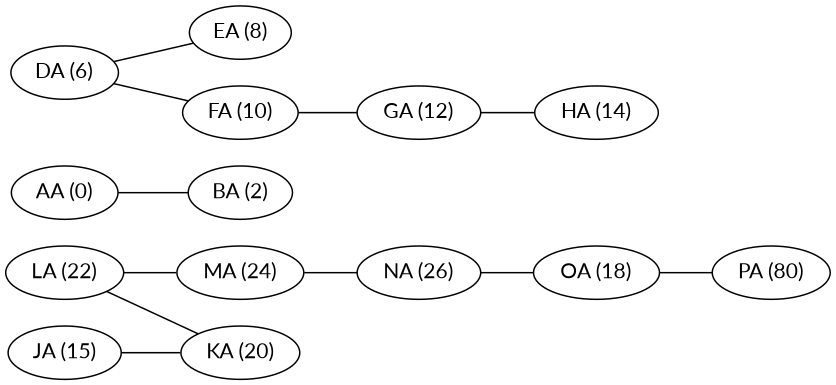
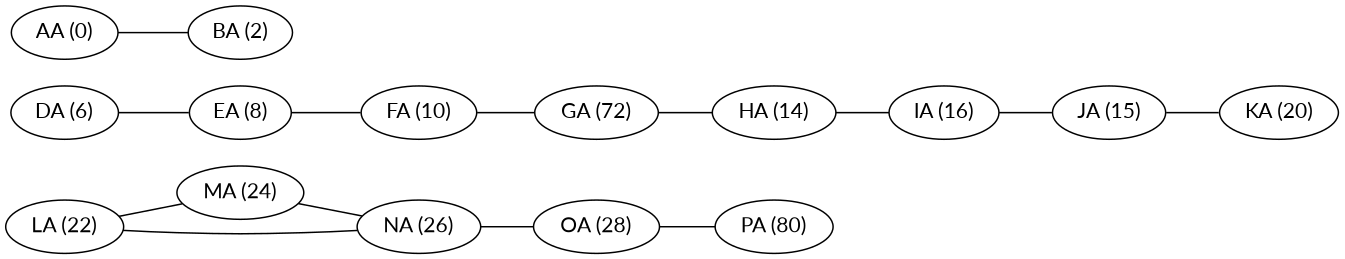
edge "DA (6)" -- "FA (10)": now "EA (8)" -- "FA (10)"
node "GA (12)": label "GA (12)" -> "GA (72)"
node "IA (16)": added
node "OA (18)": label "OA (18)" -> "OA (28)"
edge "LA (22)" -- "KA (20)": now "LA (22)" -- "NA (26)"
